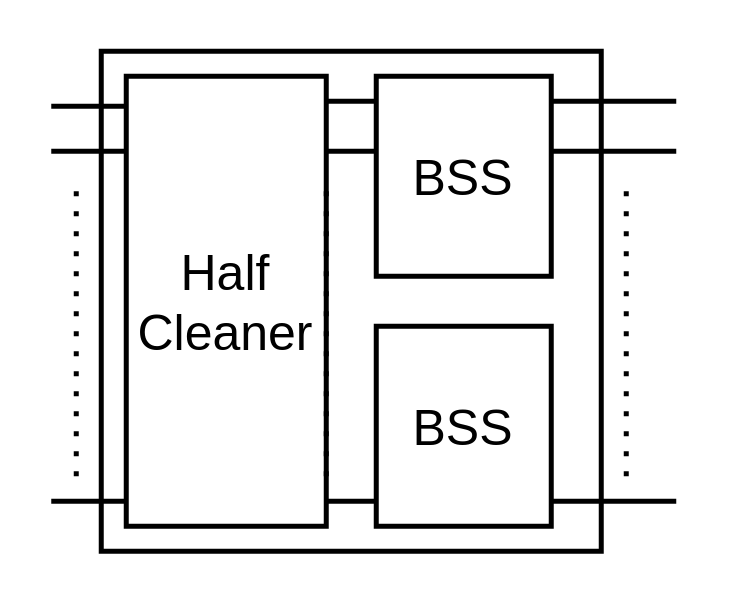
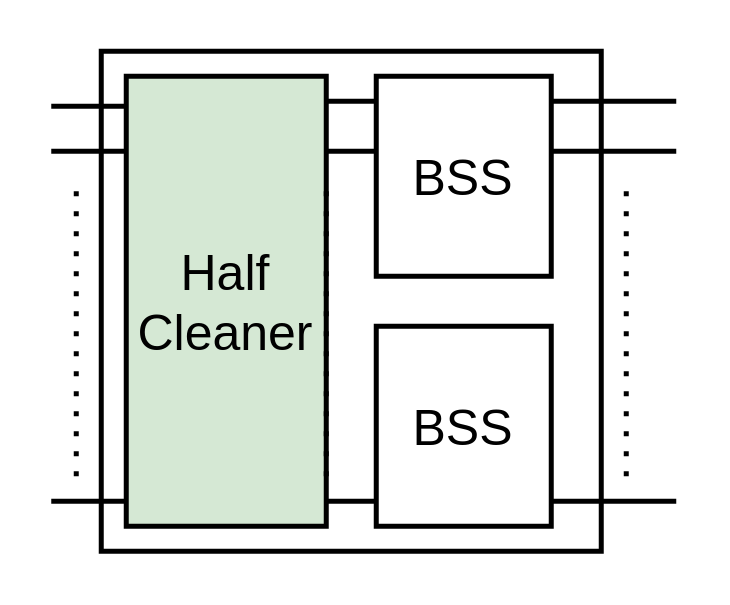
node "Half Cleaner": fillcolor #ffffff -> #d5e8d4
